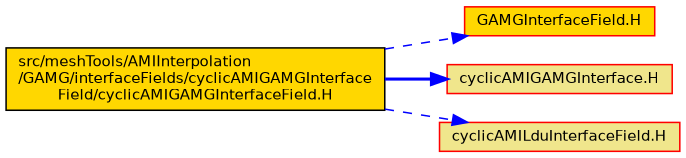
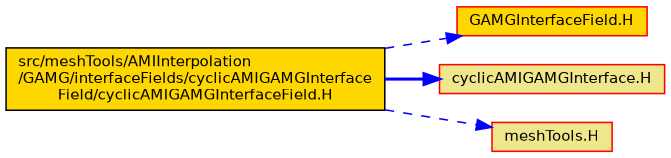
node "cyclicAMILduInterfaceField.H": label "cyclicAMILduInterfaceField.H" -> "meshTools.H"
